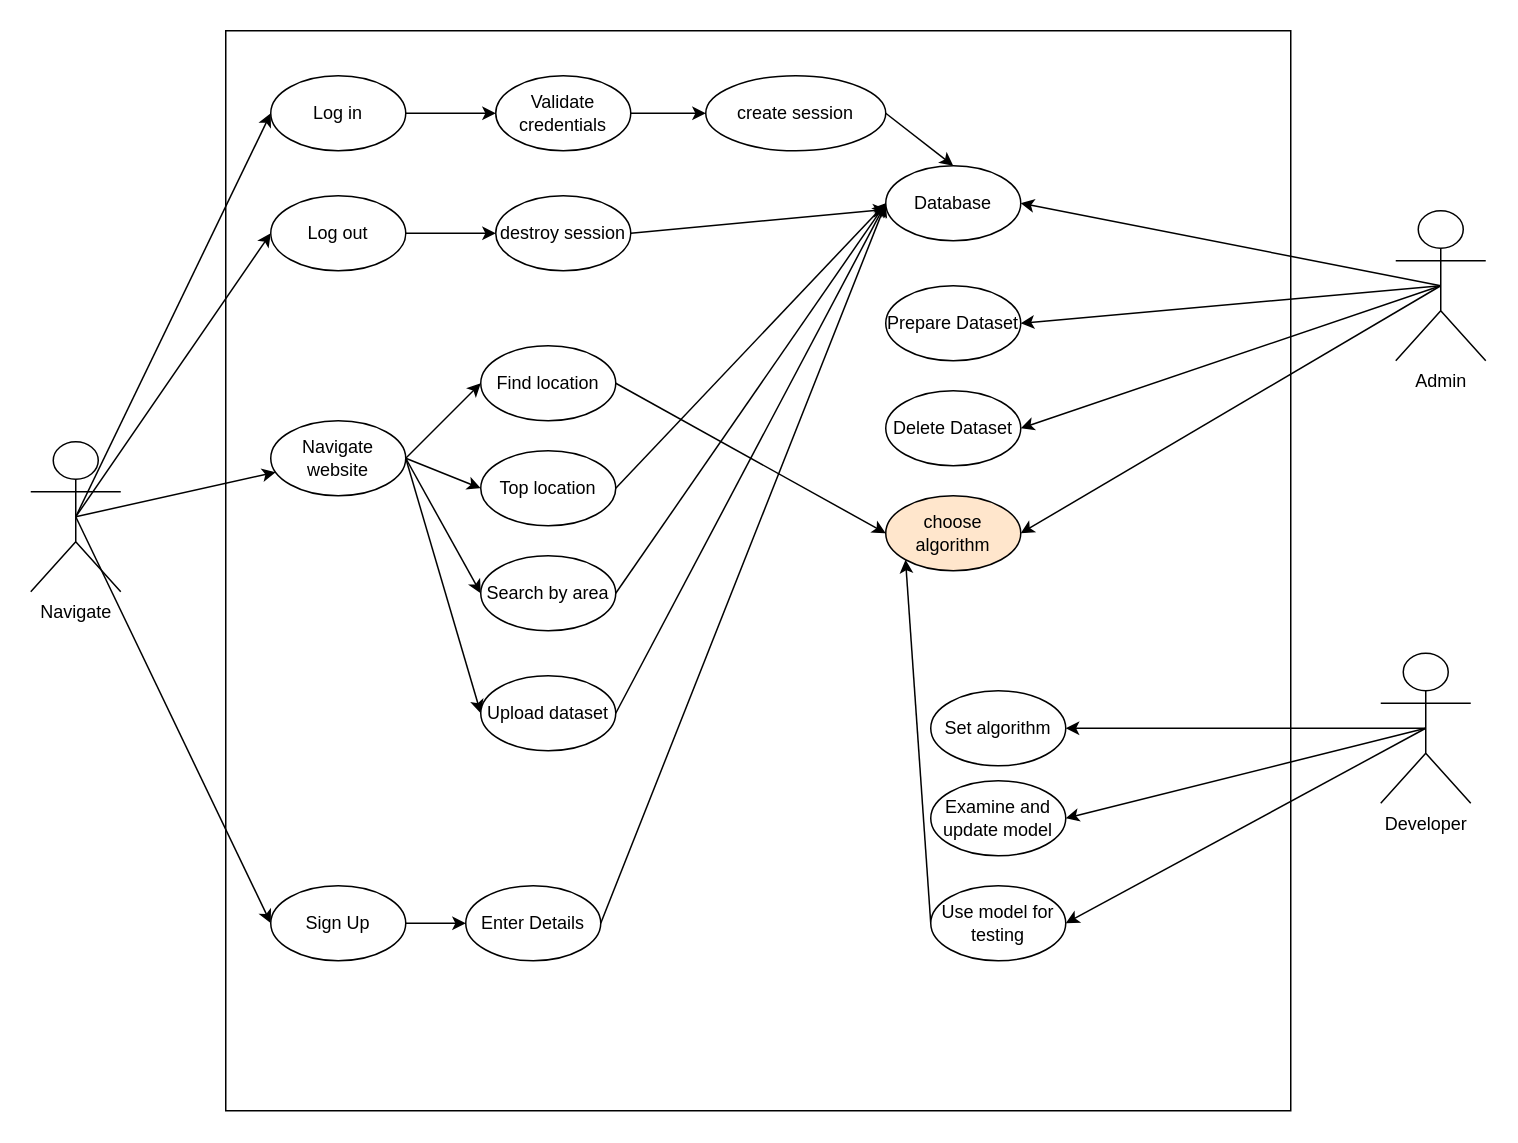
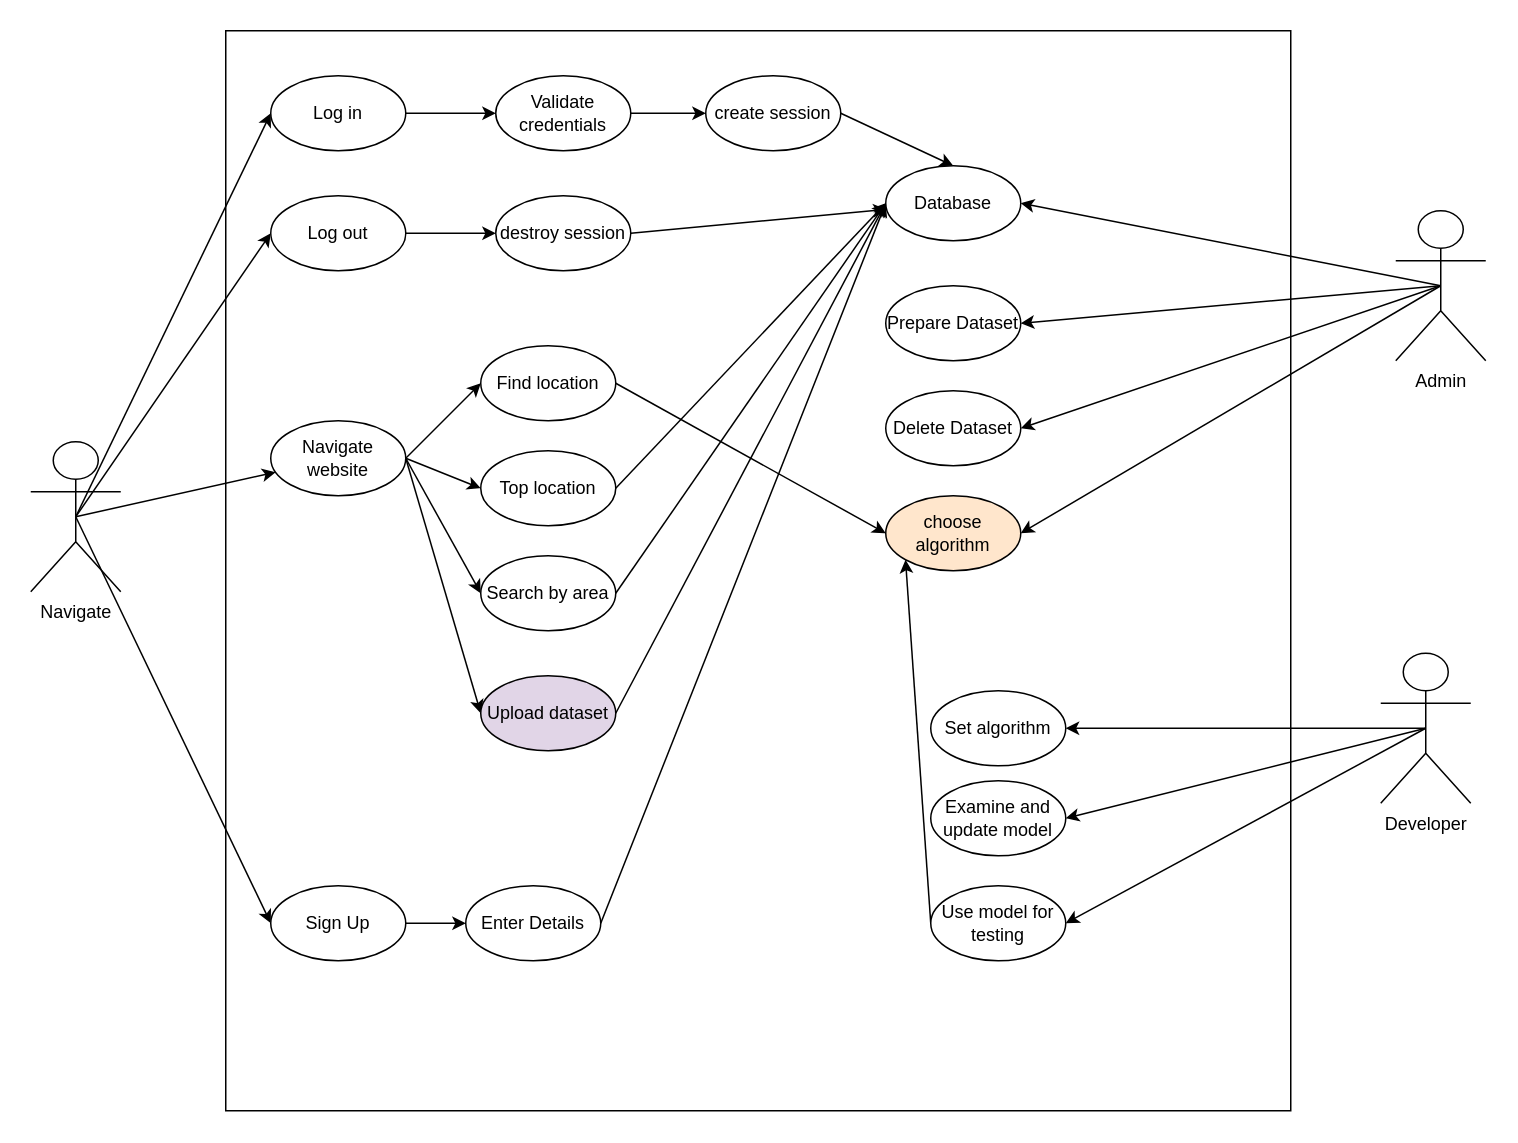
node "create session": size 180x75 -> 135x75
node "Upload dataset": fillcolor #ffffff -> #e1d5e7
